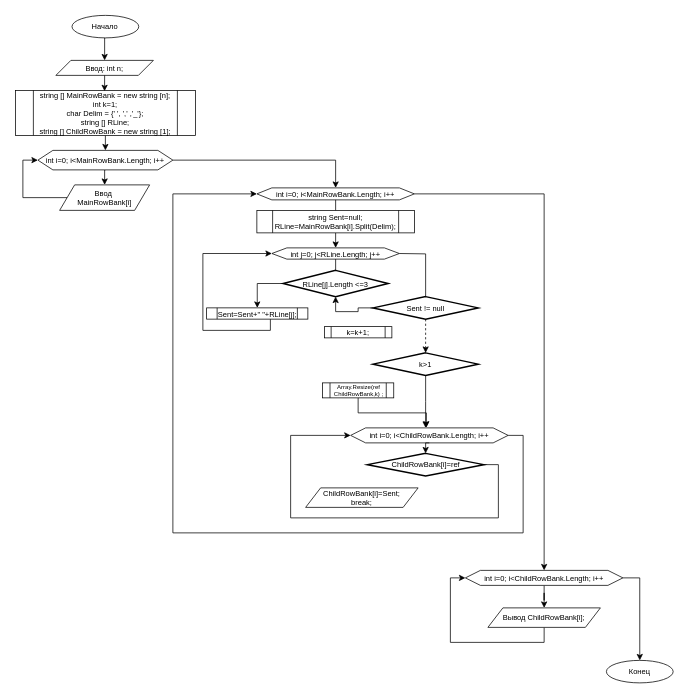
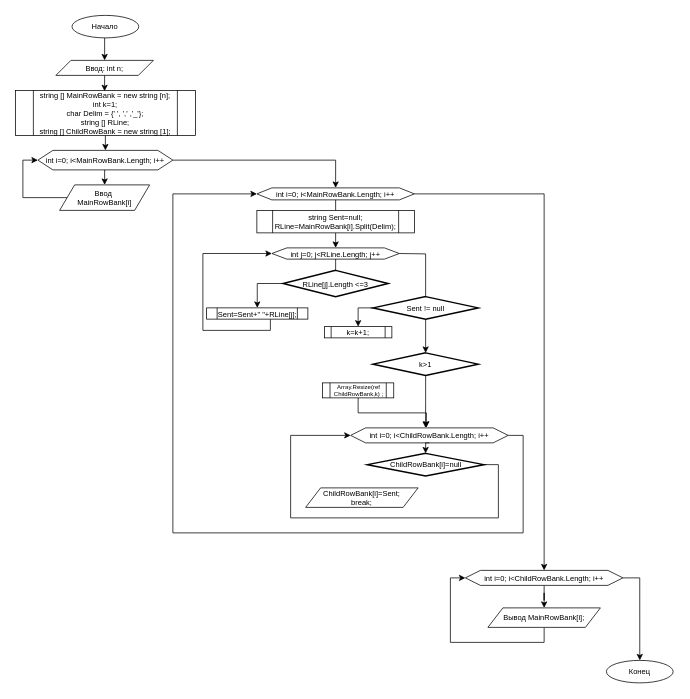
edge "Sent != null" -> "RLine[j].Length <=3": now "Sent != null" -> "k=k+1;"
edge "Sent != null" -> "k>1": style dashed -> solid
node "ChildRowBank[i]=ref": label "ChildRowBank[i]=ref" -> "ChildRowBank[i]=null"
node "Вывод ChildRowBank[i];": label "Вывод ChildRowBank[i];" -> "Вывод MainRowBank[i];"
